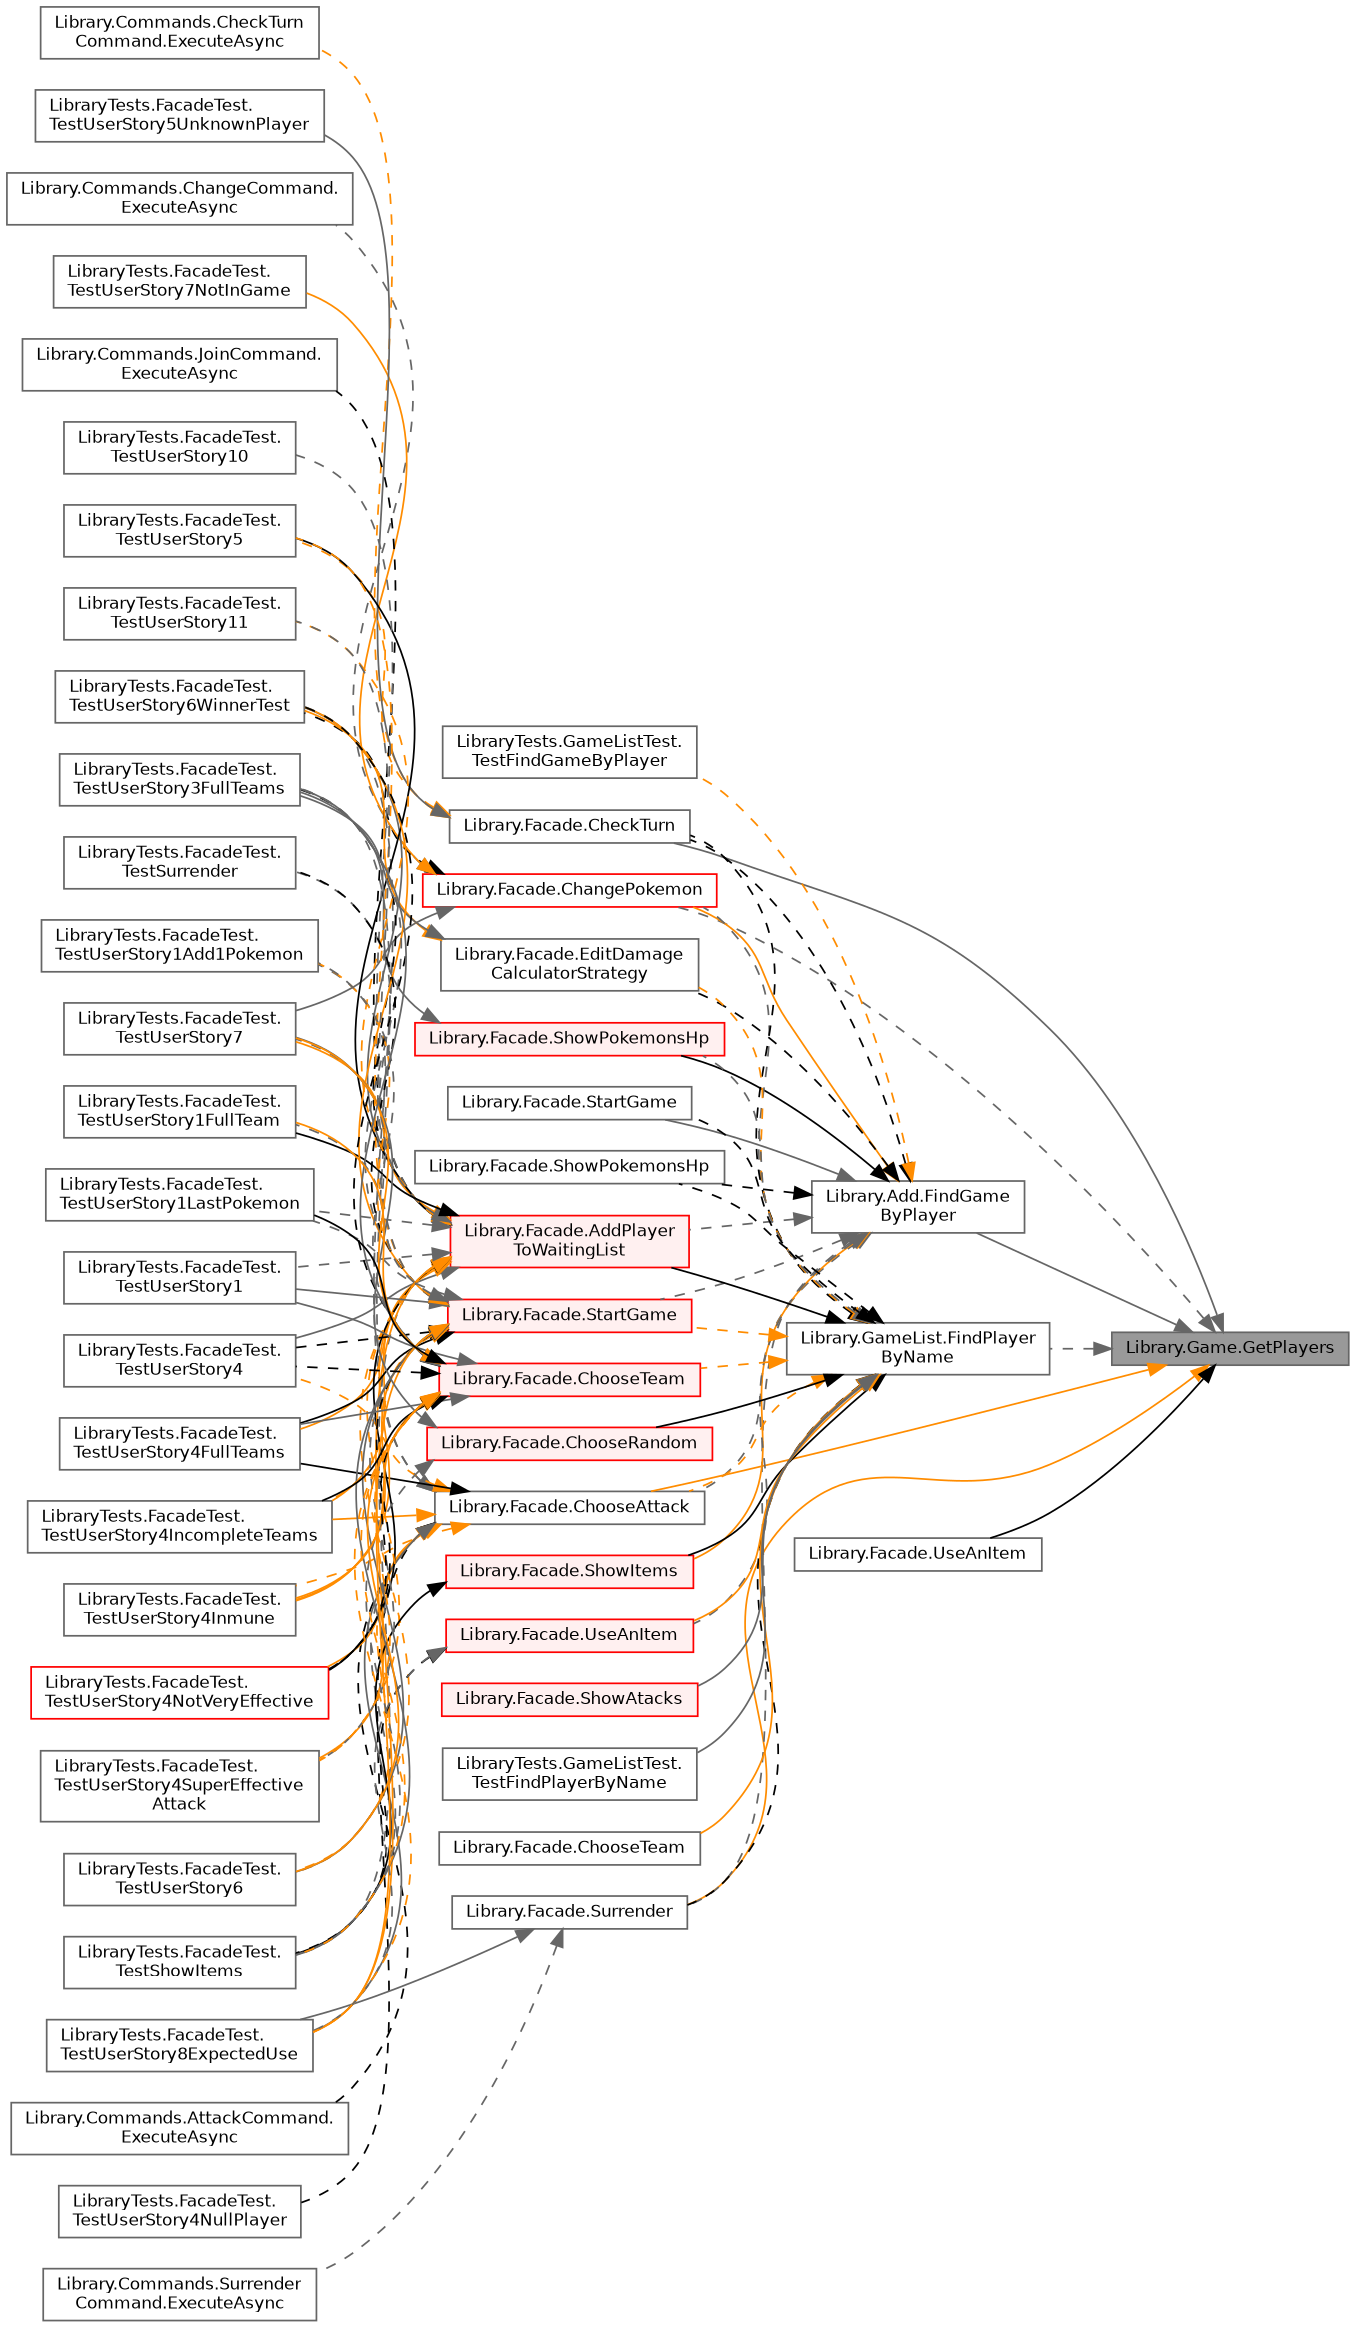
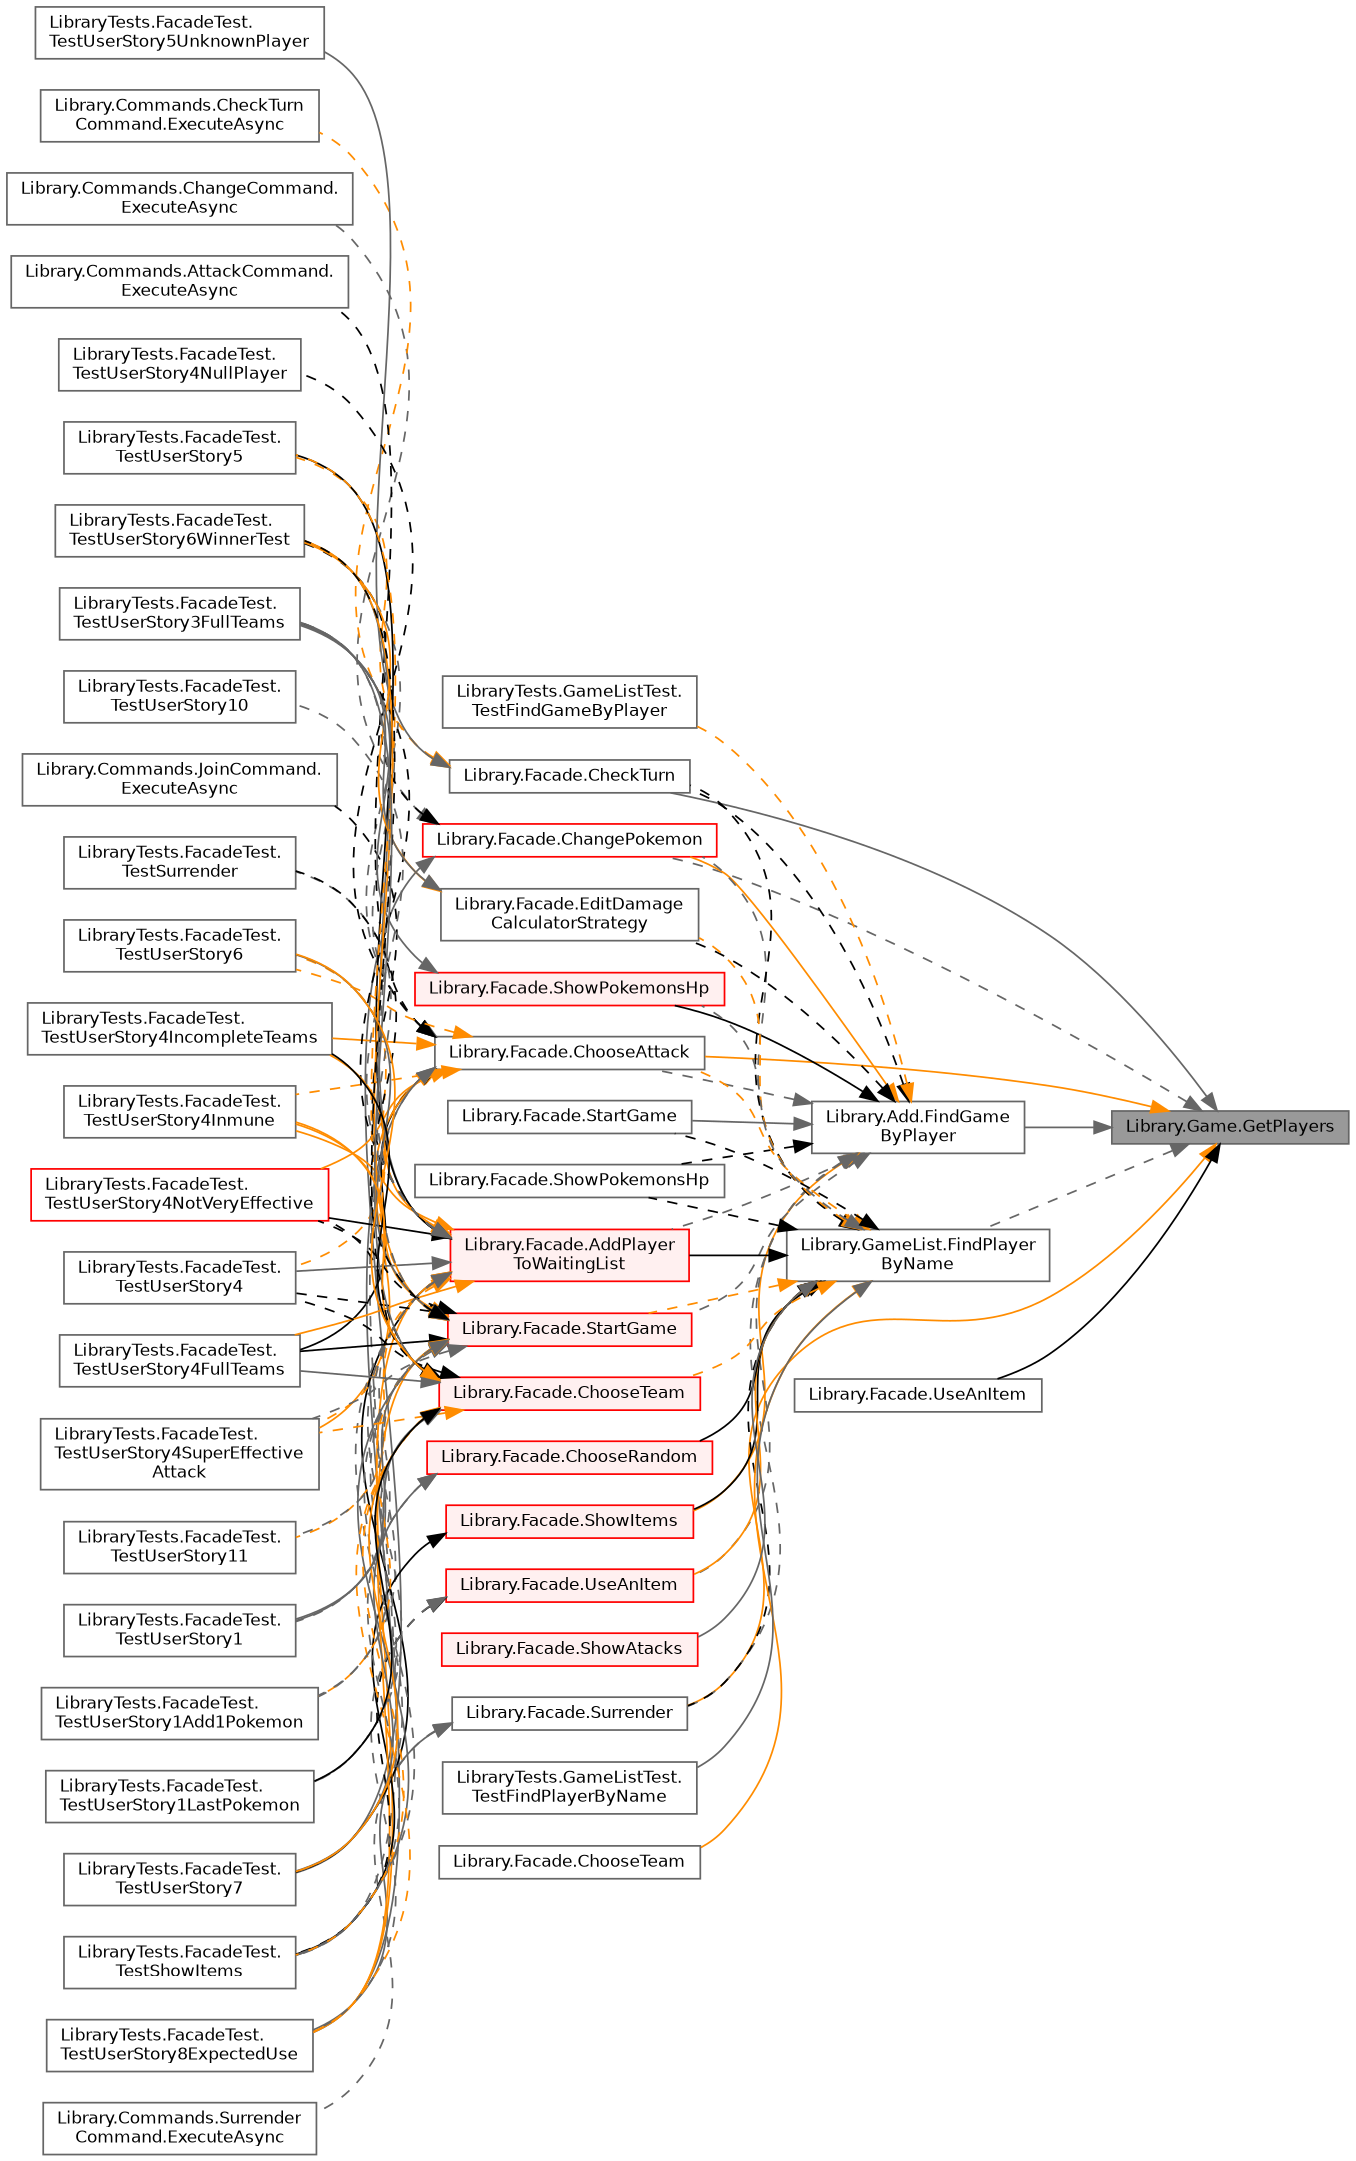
node "LibraryTests.FacadeTest. TestUserStory7NotInGame": removed
node "LibraryTests.FacadeTest. TestUserStory1FullTeam": removed
edge "LibraryTests.FacadeTest. TestUserStory7" -> "Library.Facade.AddPlayer ToWaitingList": color darkorange -> black
